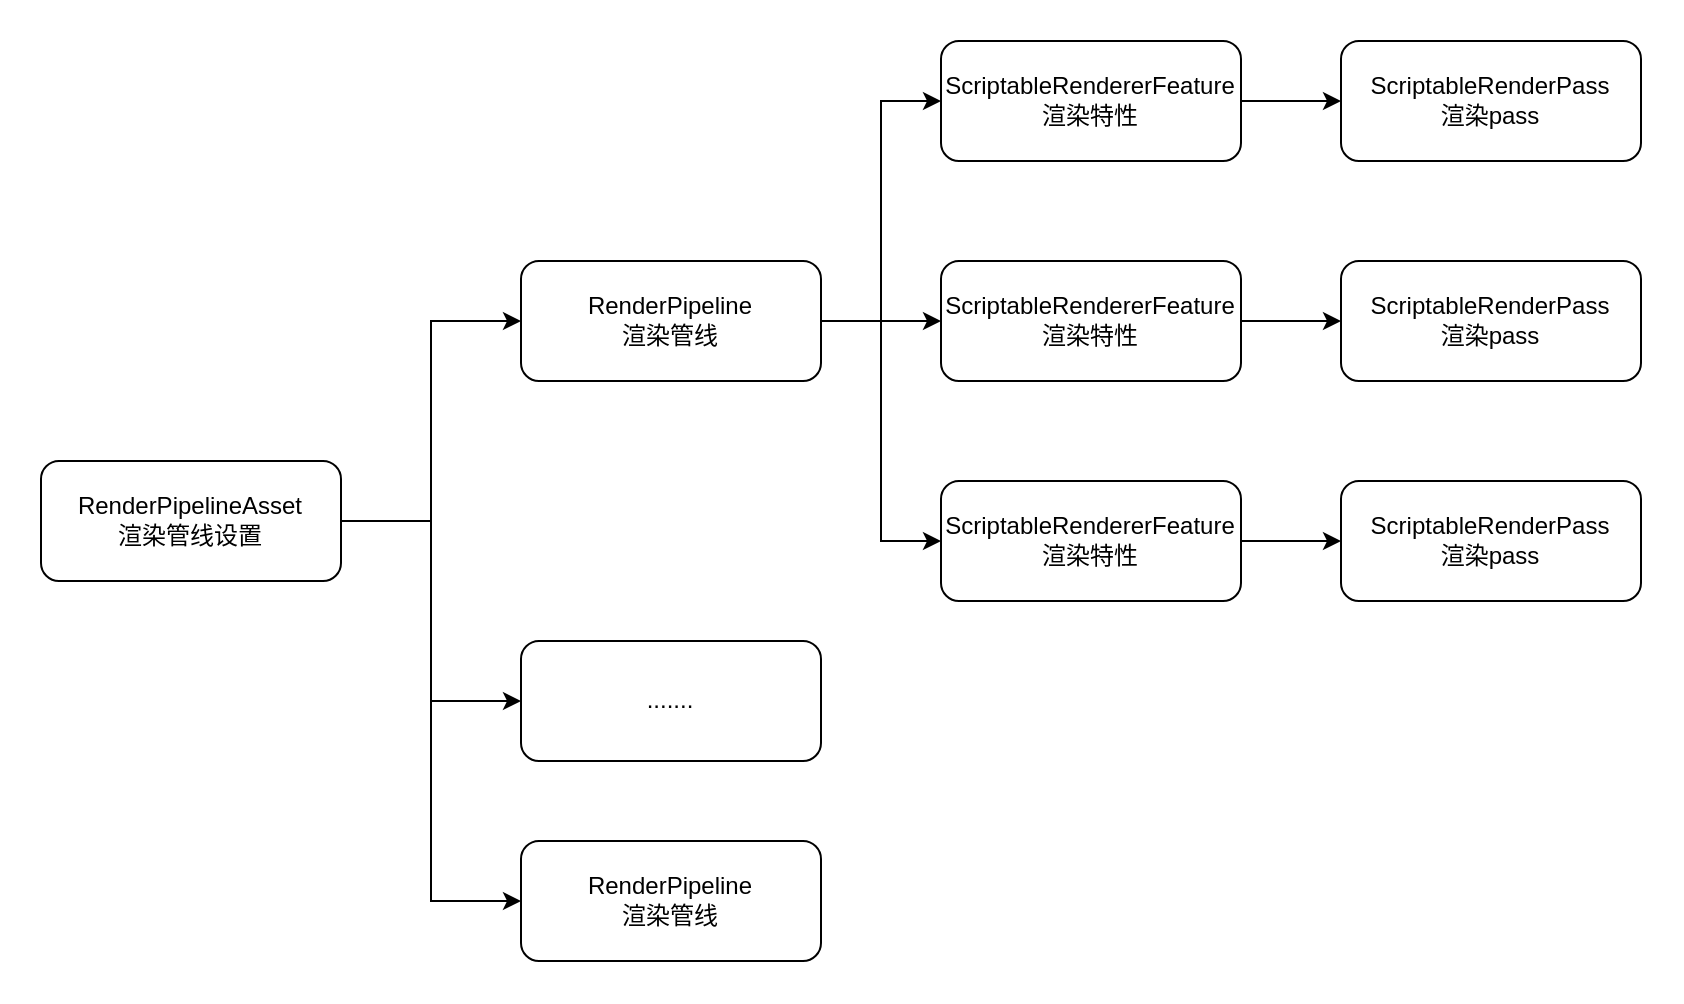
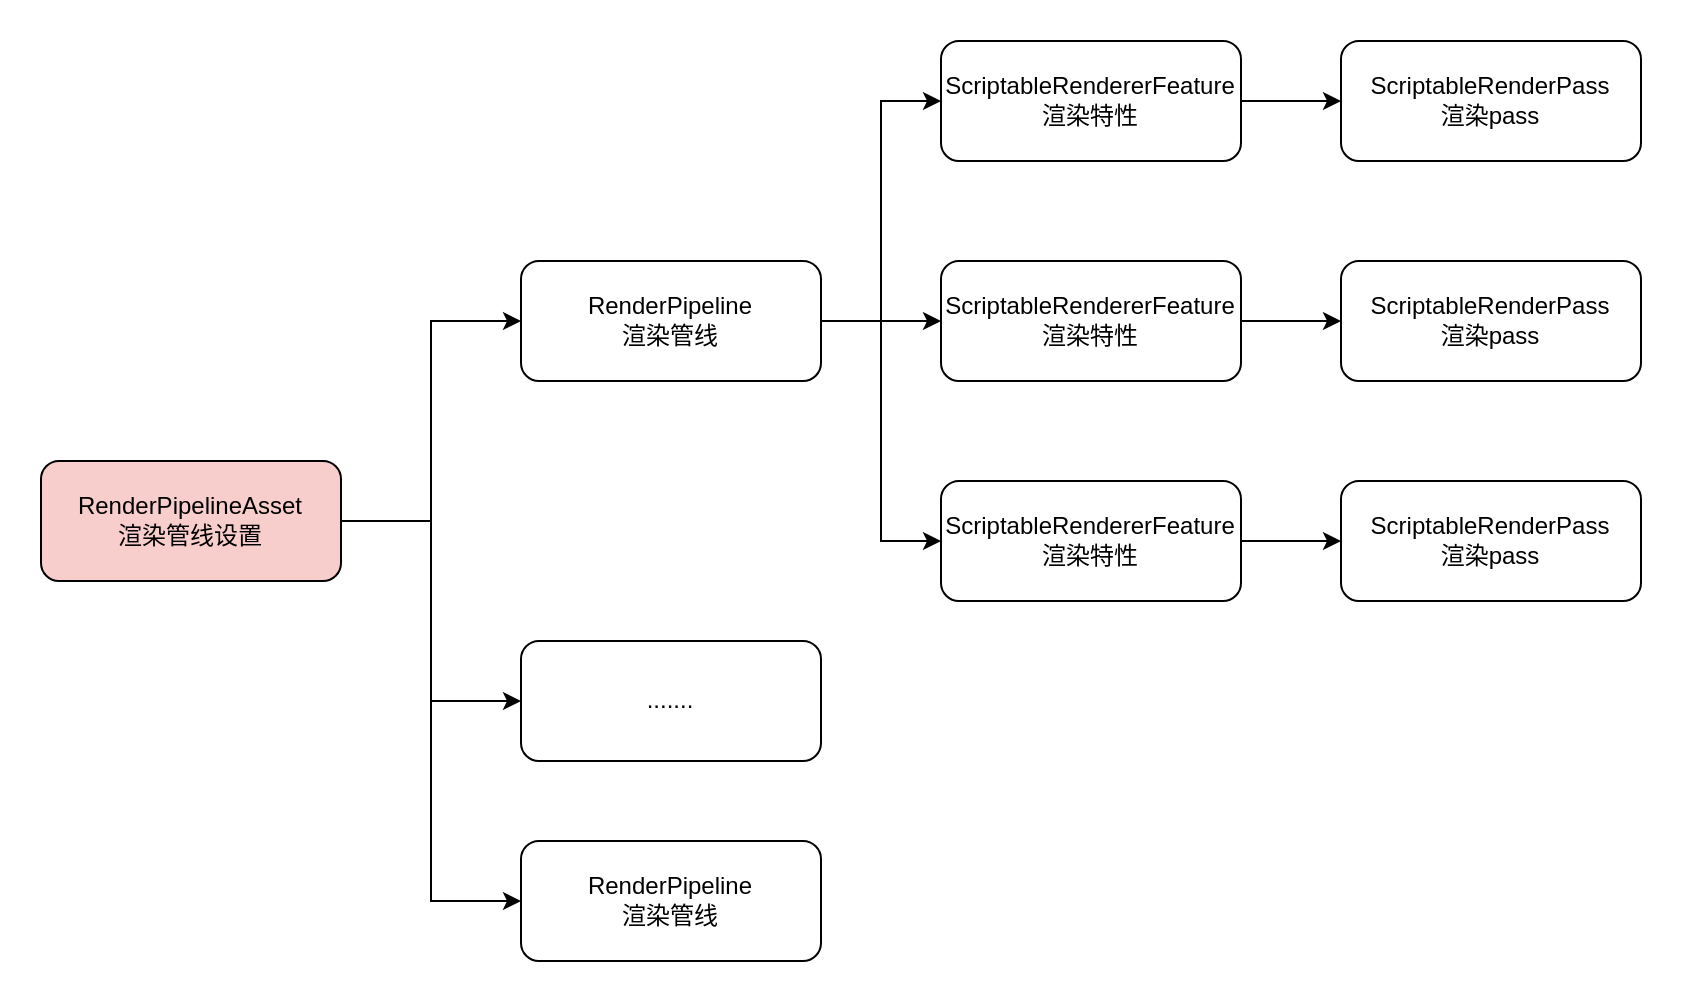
node "RenderPipelineAsset 渲染管线设置": fillcolor #ffffff -> #f8cecc
